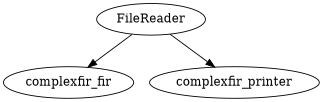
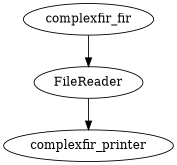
edge "FileReader" -> "complexfir_fir": reversed
